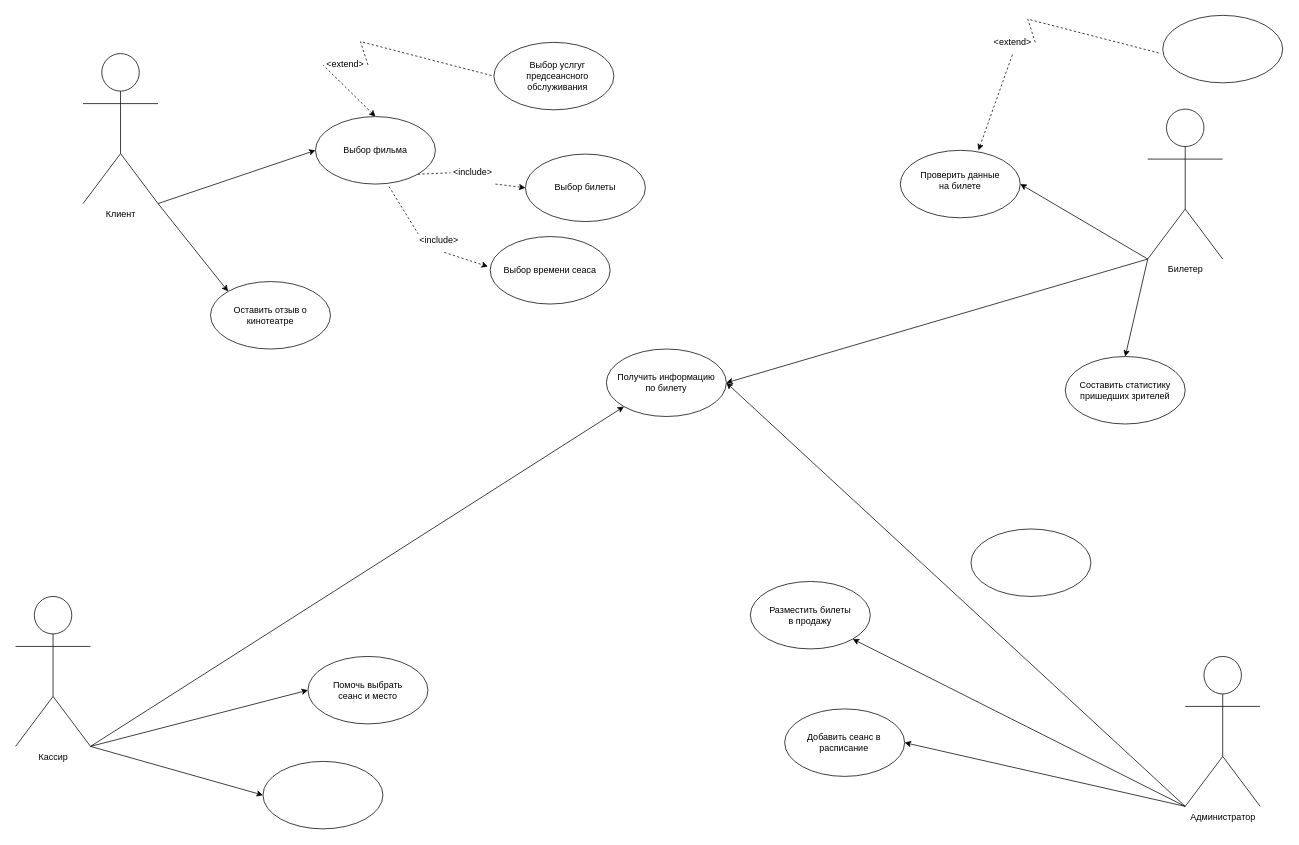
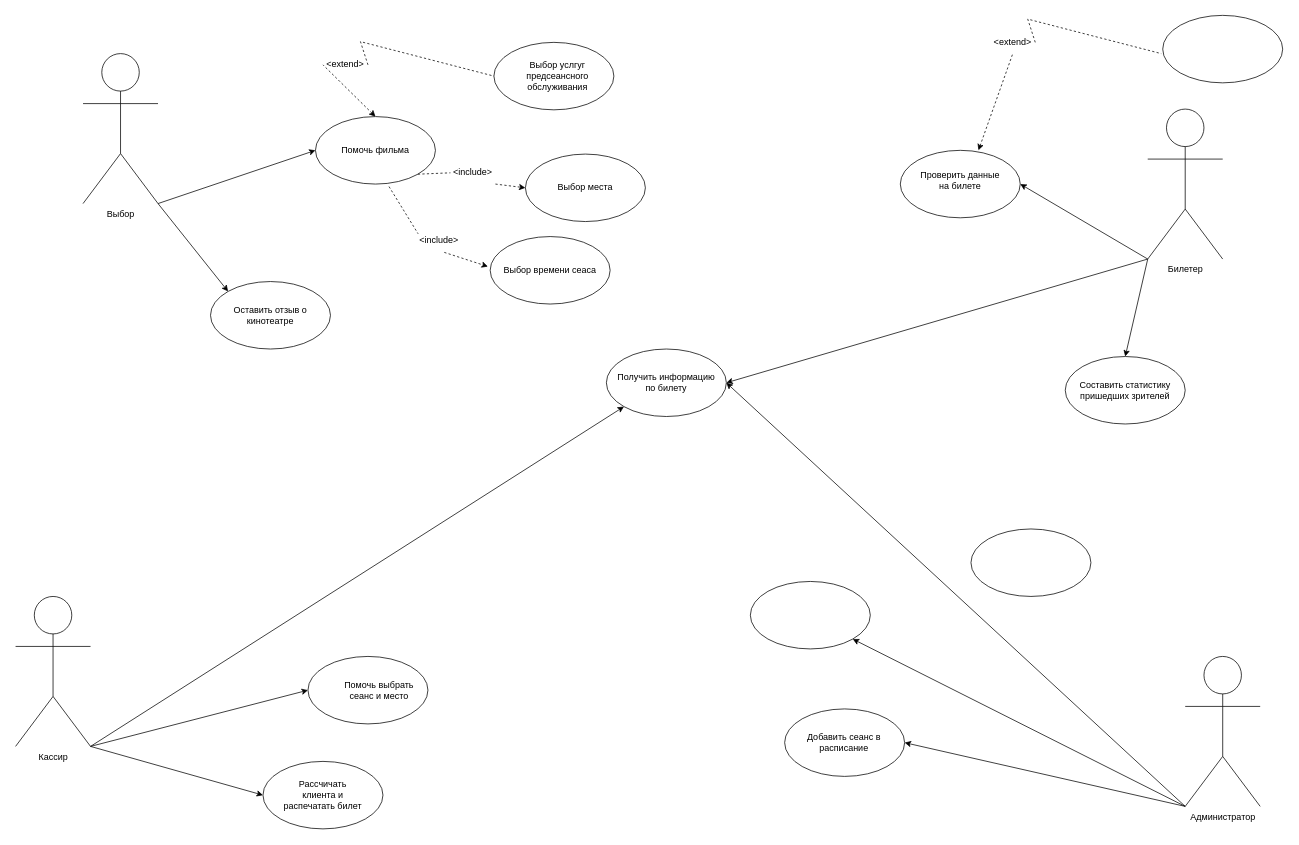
node "Выбор фильма": label "Выбор фильма" -> "Помочь фильма"
node "Выбор билеты": label "Выбор билеты" -> "Выбор места"
node "Клиент": label "Клиент" -> "Выбор"
node "Разместить билеты в продажу": removed
node "Помочь выбрать сеанс и место": moved (368, 690) -> (379, 690)
node "Рассчичать клиента и распечатать билет": added
